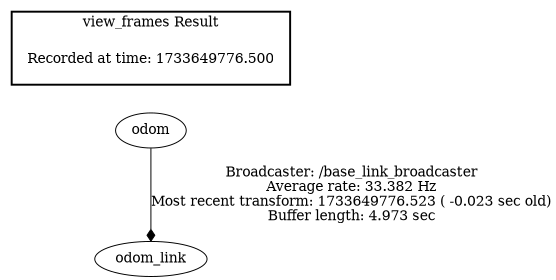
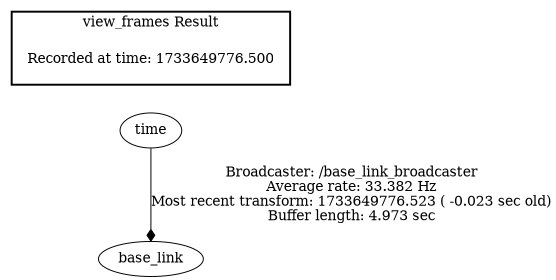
node "odom": label "odom" -> "time"
node "odom_link": label "odom_link" -> "base_link"
